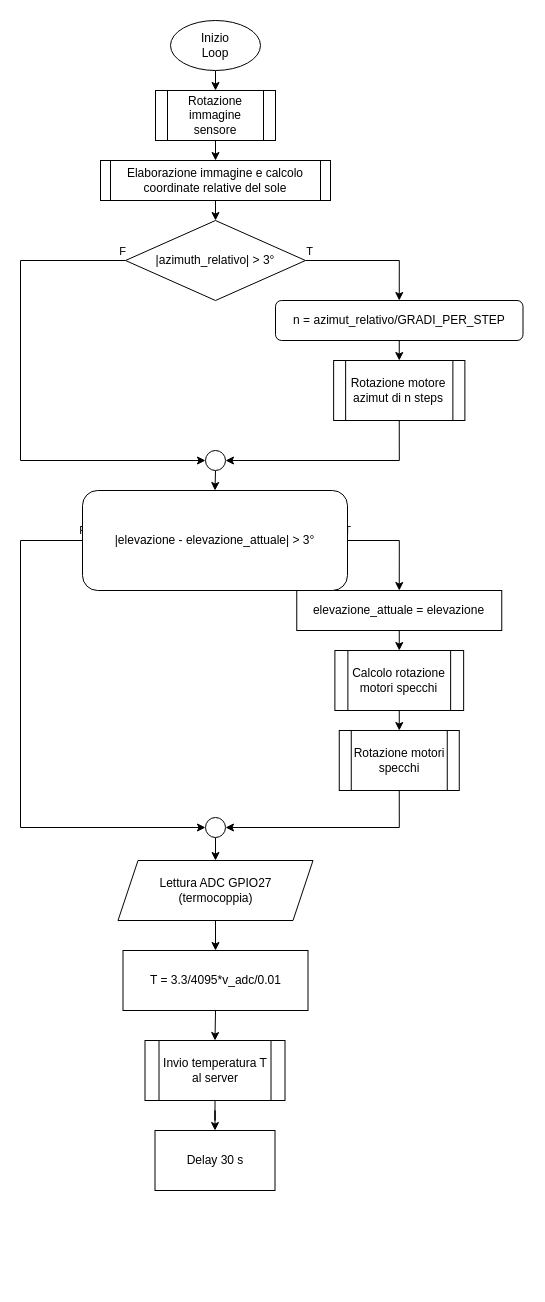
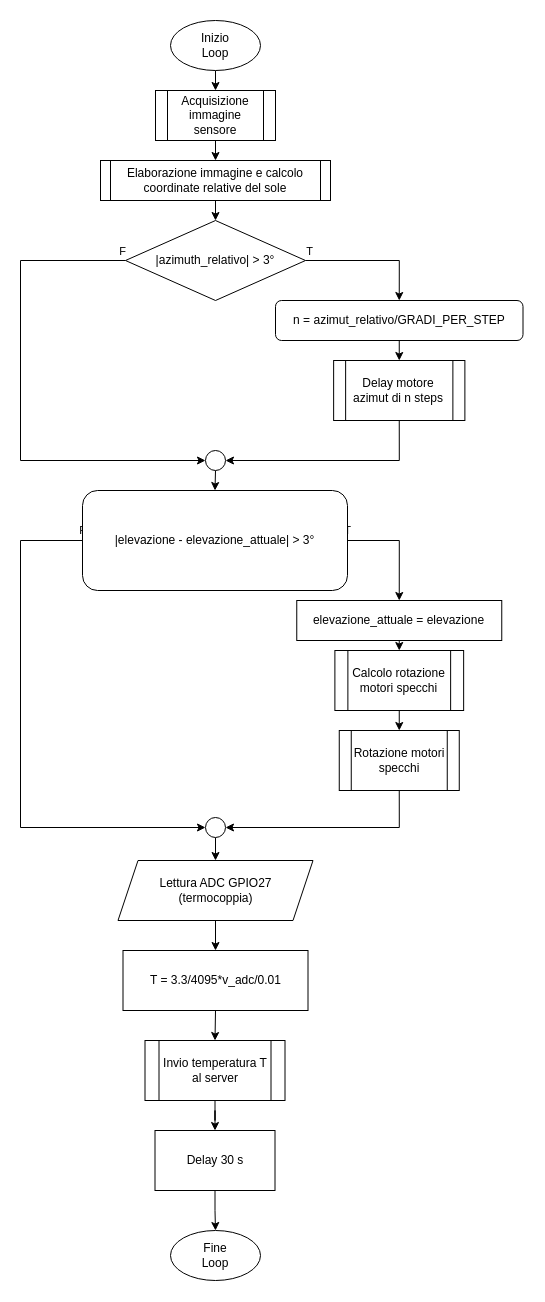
node "Rotazione immagine sensore": label "Rotazione immagine sensore" -> "Acquisizione immagine sensore"
node "Rotazione motore azimut di n steps": label "Rotazione motore azimut di n steps" -> "Delay motore azimut di n steps"
node "elevazione_attuale = elevazione": moved (399, 611) -> (399, 621)
edge "Delay 30 s" -> "Fine Loop": added
node "Fine Loop": added
